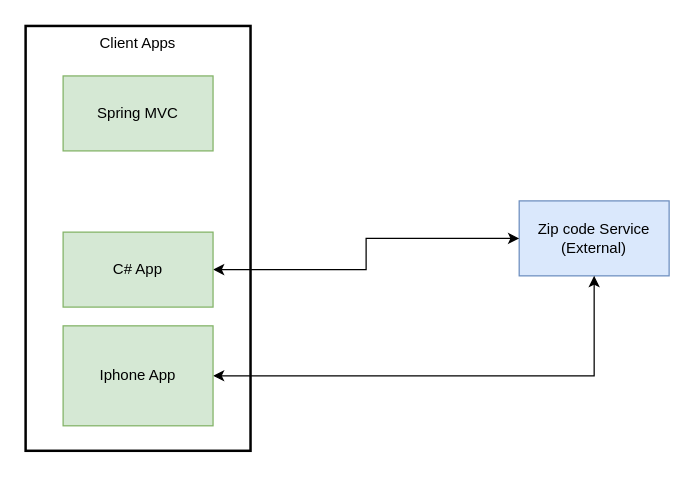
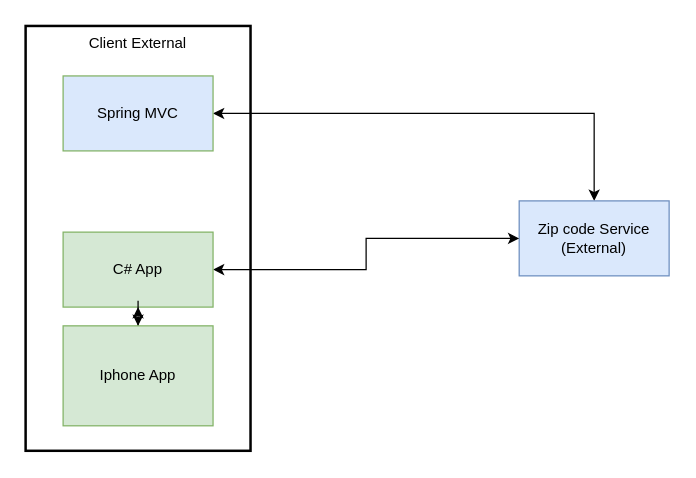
node "Client Apps": label "Client Apps" -> "Client External"
node "Spring MVC": fillcolor #d5e8d4 -> #dae8fc
edge "Spring MVC" -- "Zip code Service (External)": added
edge "Zip code Service (External)" -- "Iphone App": now "C# App" -- "Iphone App"
